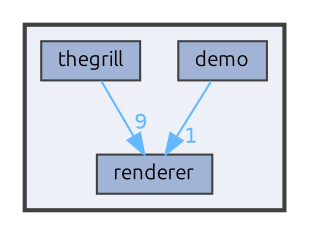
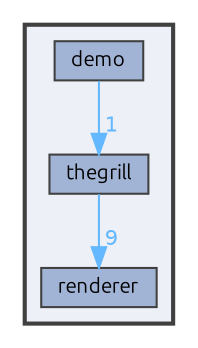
edge "demo" -> "renderer": now "demo" -> "thegrill"
